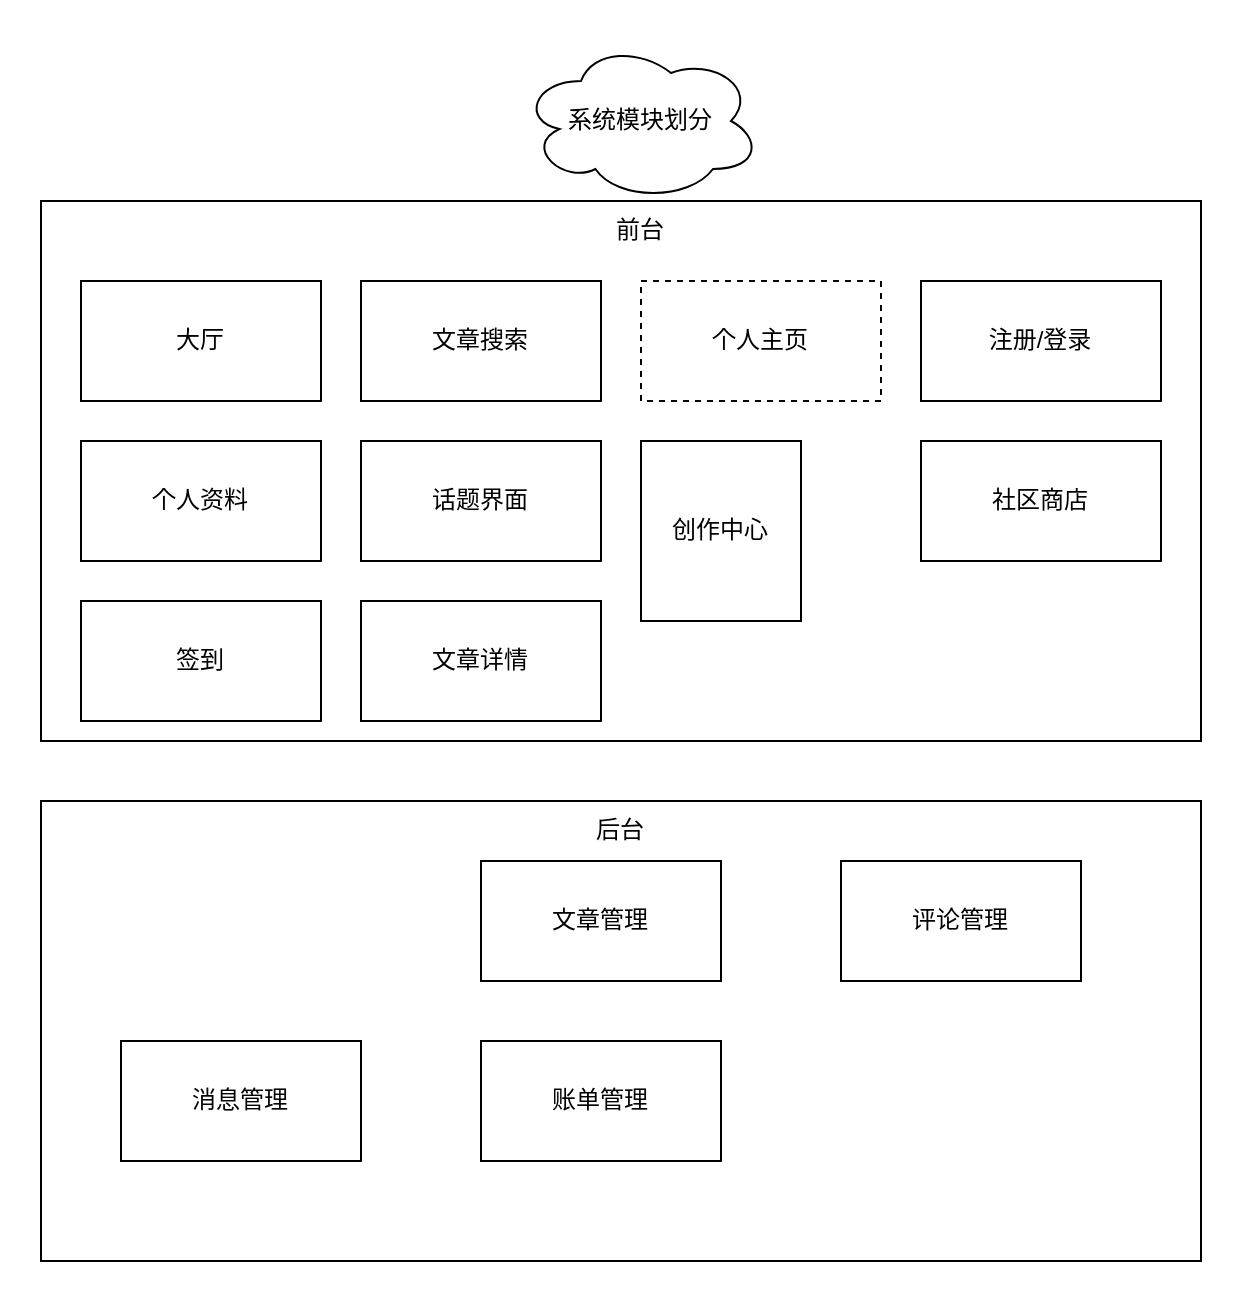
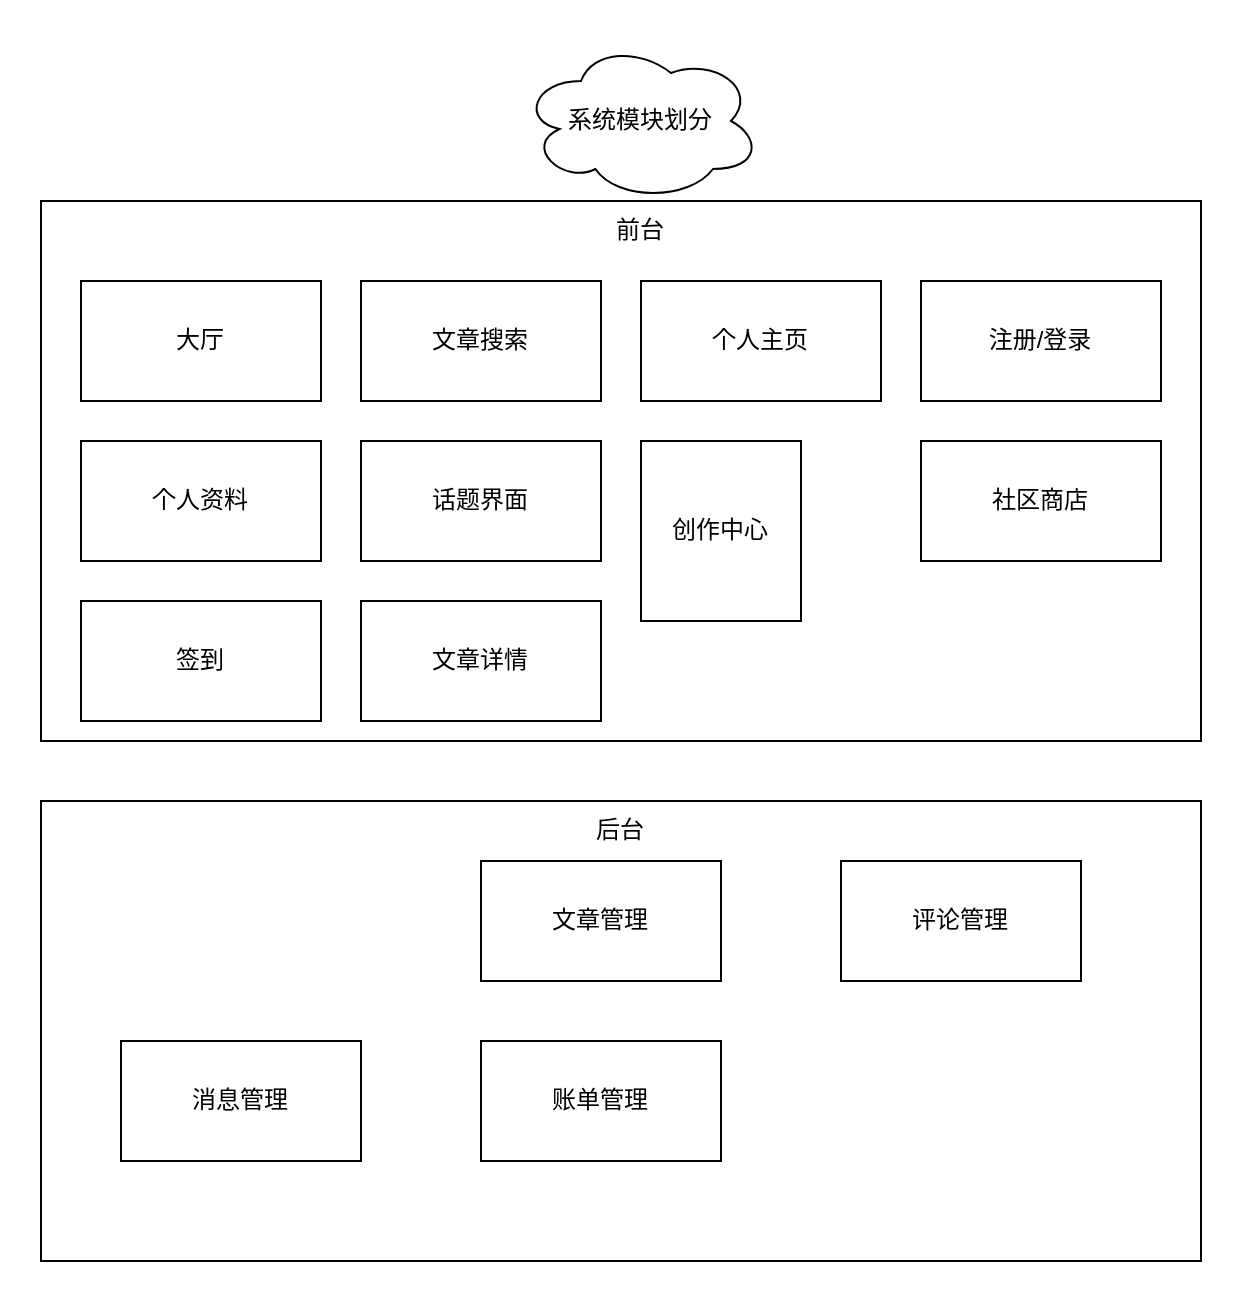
node "个人主页": style dashed -> solid
